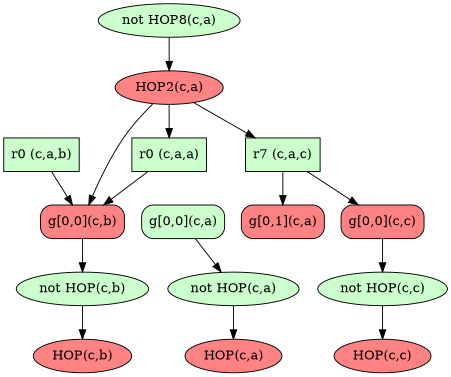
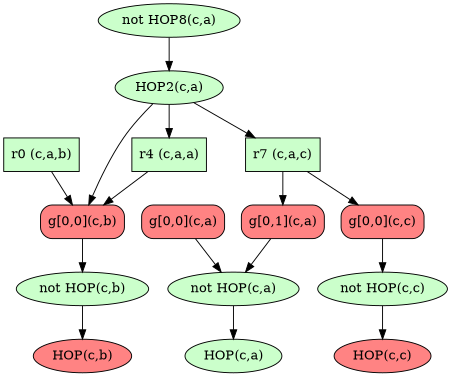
node "HOP2(c,a)": fillcolor #ff8383 -> #cbffcb
node "r0 (c,a,a)": label "r0 (c,a,a)" -> "r4 (c,a,a)"
node "g[0,0](c,a)": fillcolor #cbffcb -> #ff8383
edge "g[0,1](c,a)" -> "not HOP(c,a)": added
node "HOP(c,a)": fillcolor #ff8383 -> #cbffcb
